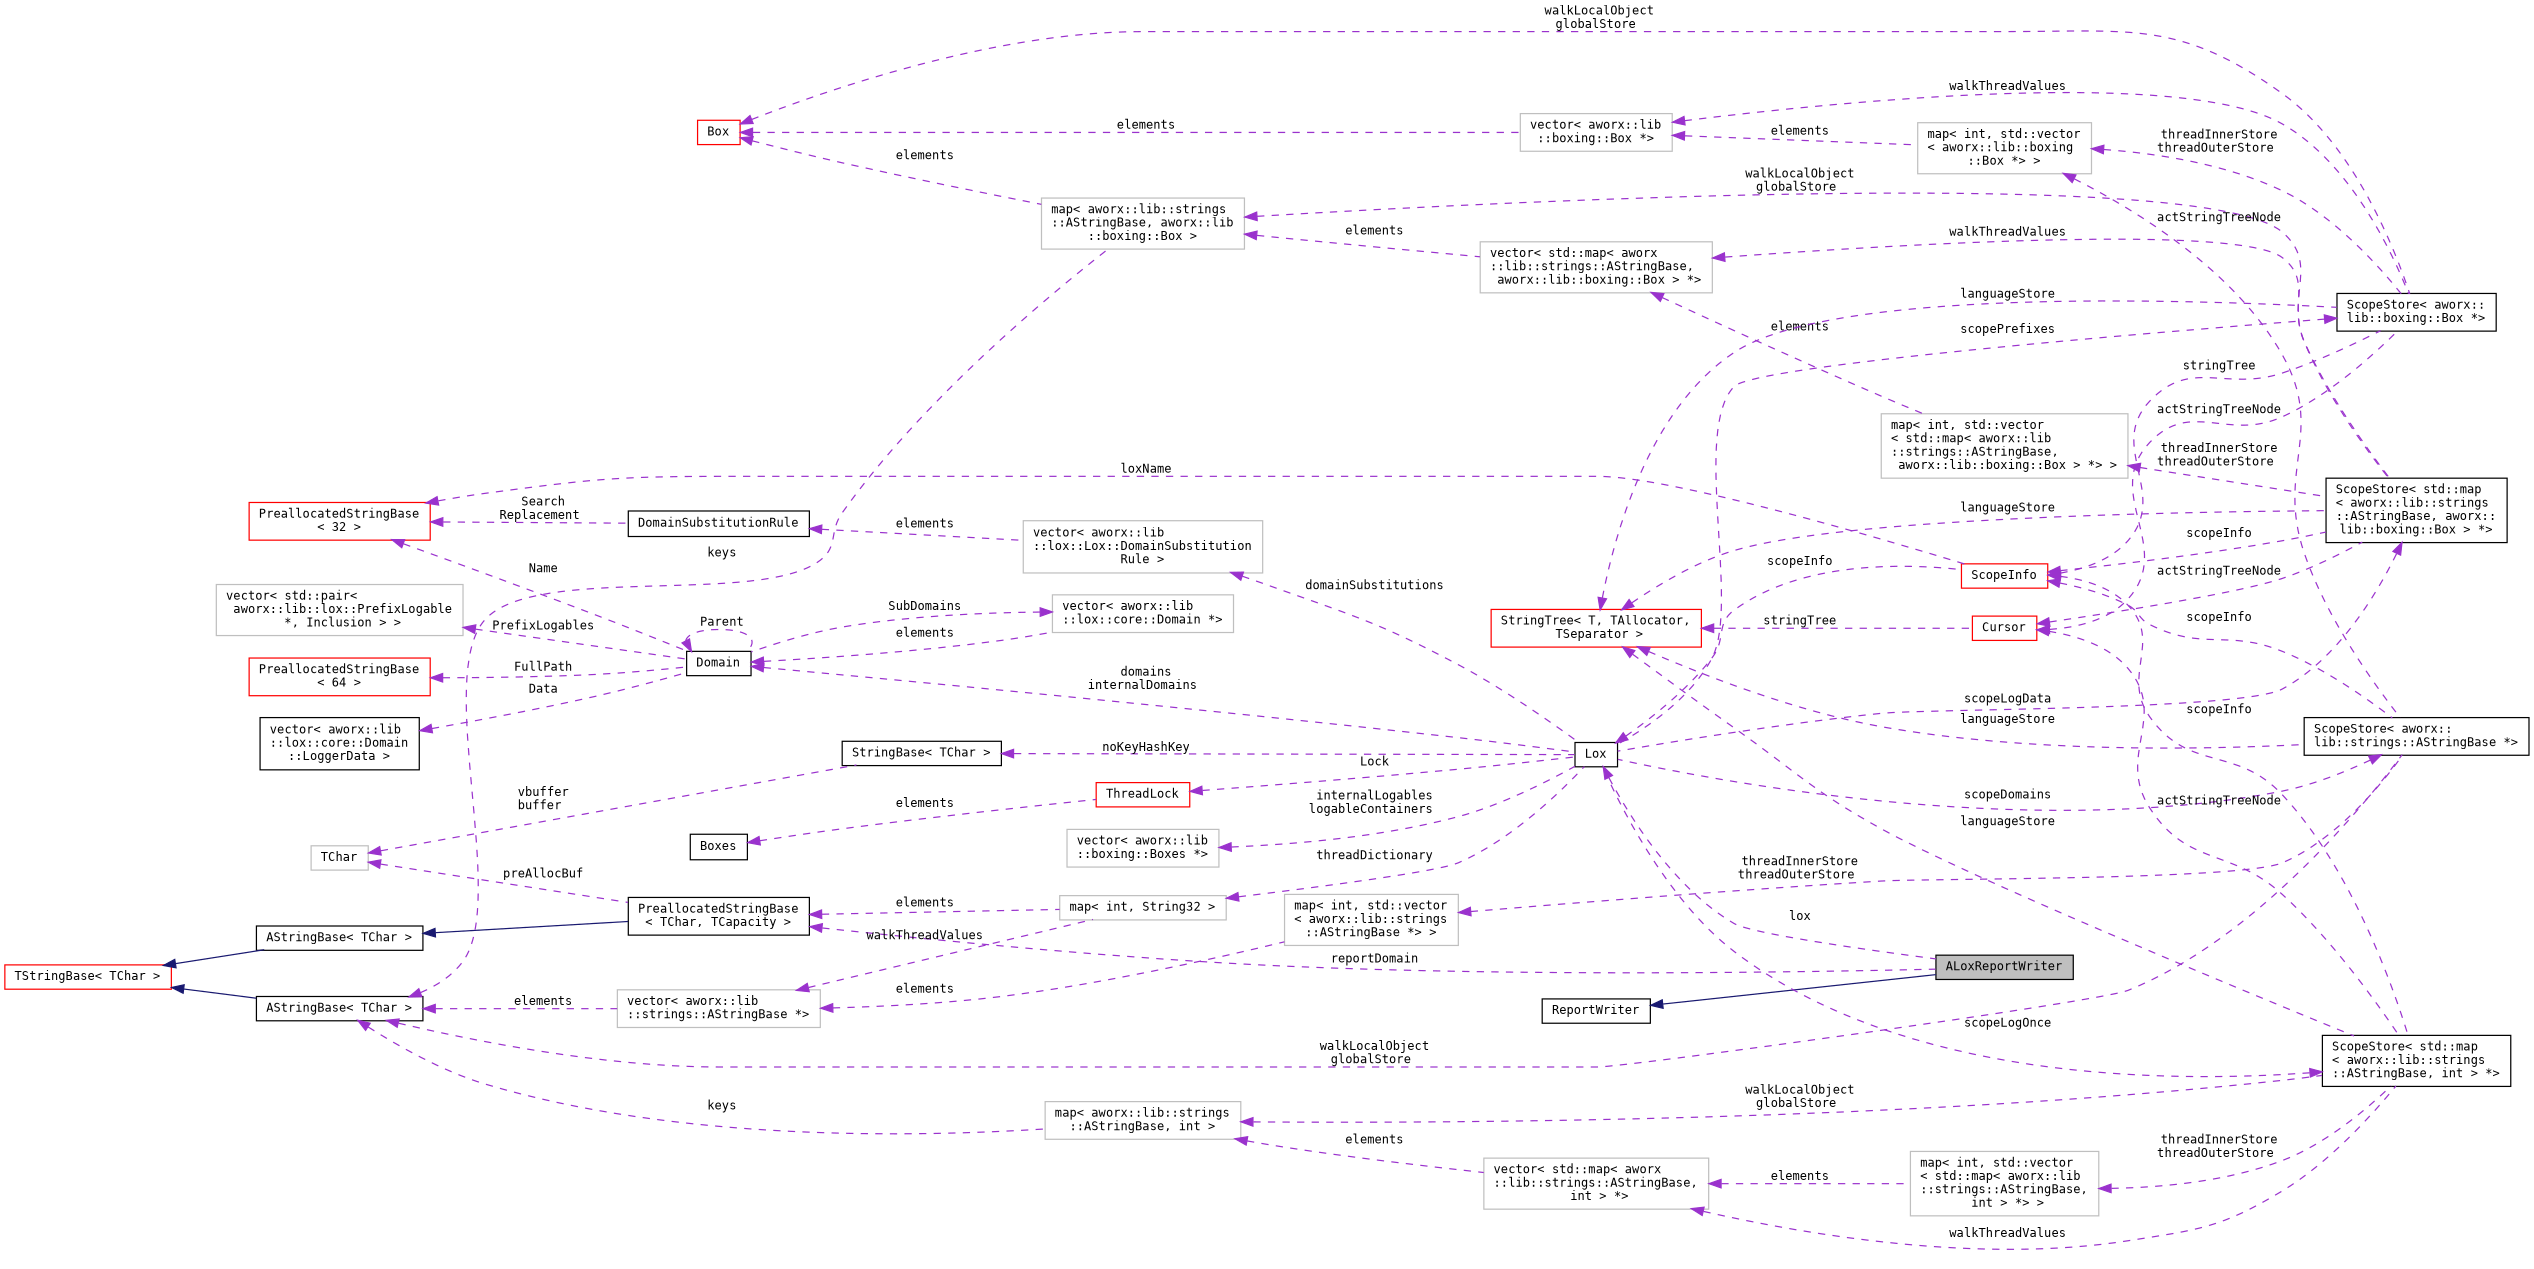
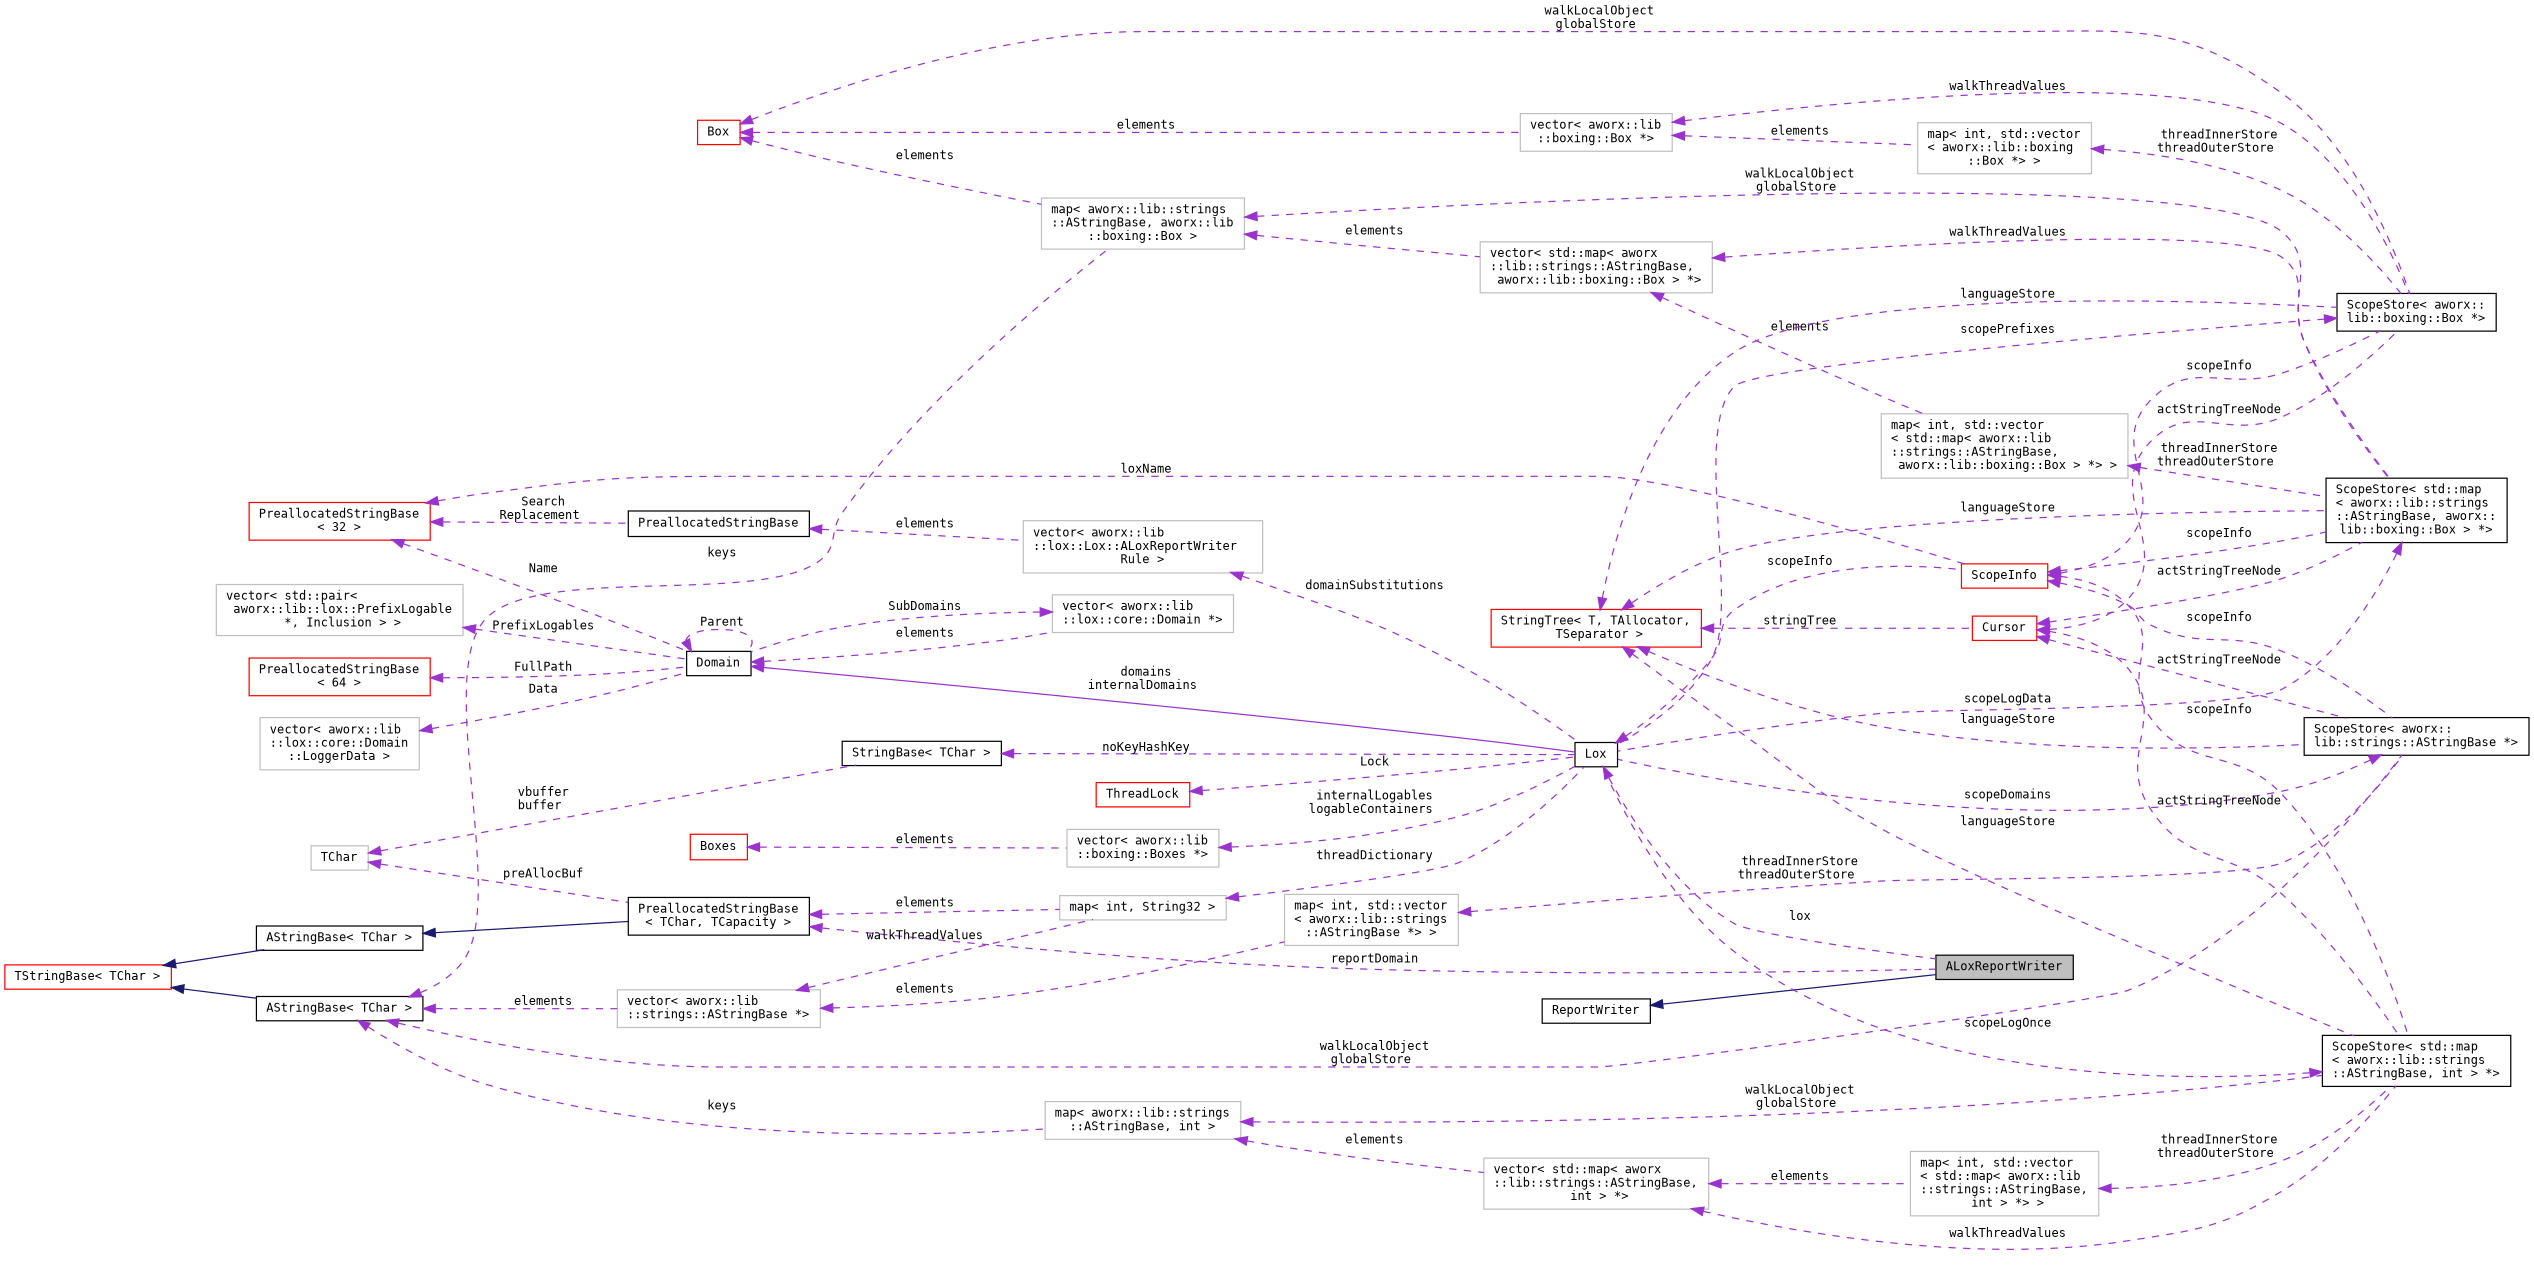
edge "ScopeStore< aworx:: lib::boxing::Box *>" -> "ScopeInfo": label " stringTree" -> " scopeInfo"
edge "ScopeStore< aworx:: lib::strings::AStringBase *>" -> "map< int, std::vector < aworx::lib::boxing ::Box *> >": now "ScopeStore< aworx:: lib::strings::AStringBase *>" -> "Cursor"
node "DomainSubstitutionRule": label "DomainSubstitutionRule" -> "PreallocatedStringBase"
node "vector< aworx::lib ::lox::Lox::DomainSubstitution Rule >": label "vector< aworx::lib ::lox::Lox::DomainSubstitution Rule >" -> "vector< aworx::lib ::lox::Lox::ALoxReportWriter Rule >"
edge "Lox" -> "Domain": style dashed -> solid
node "vector< aworx::lib ::lox::core::Domain ::LoggerData >": color black -> grey75
edge "ThreadLock" -> "Boxes": now "vector< aworx::lib ::boxing::Boxes *>" -> "Boxes"
node "Boxes": color black -> red
